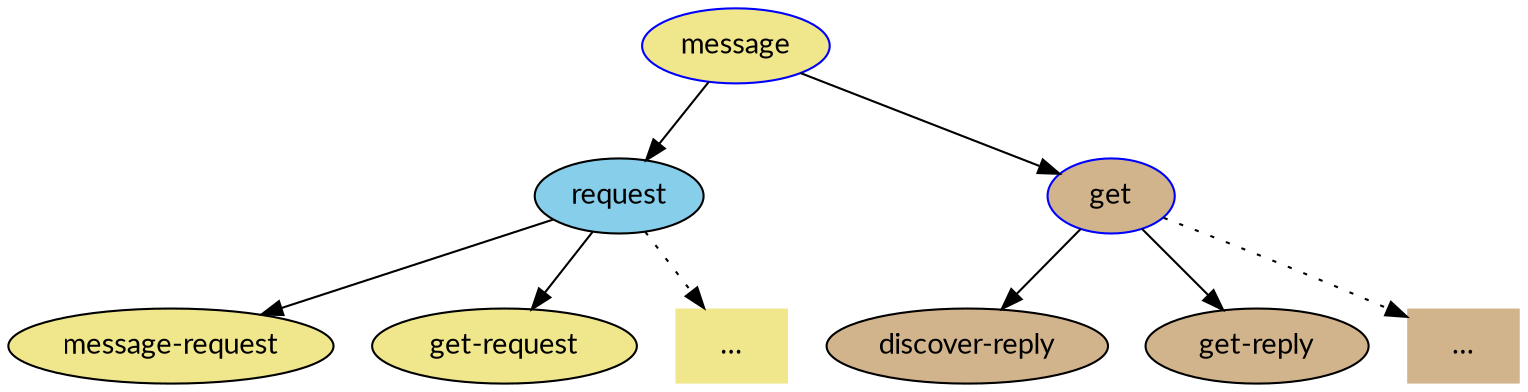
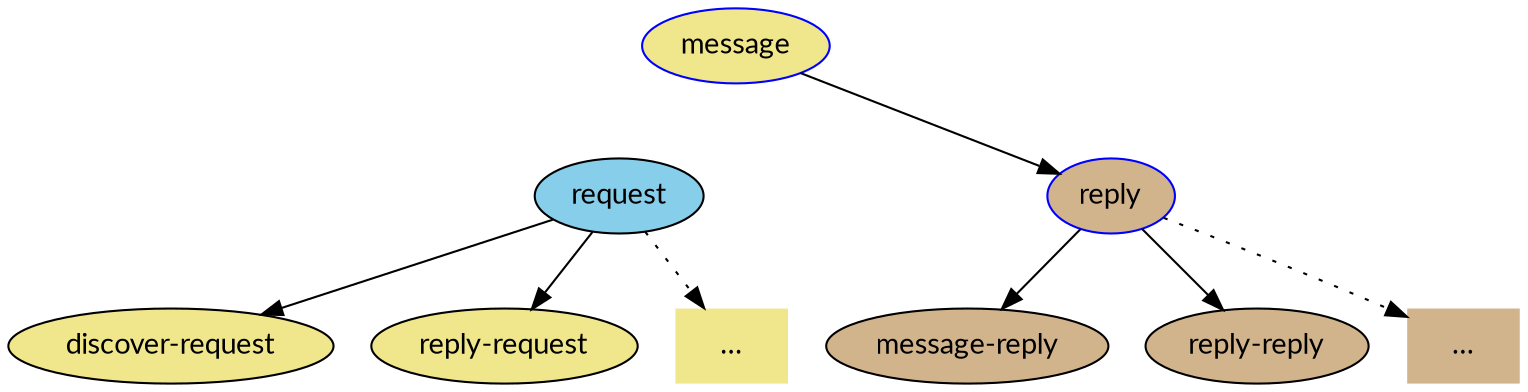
edge "message" -> "request": removed
node "get": label "get" -> "reply"
node "message-request": label "message-request" -> "discover-request"
node "get-request": label "get-request" -> "reply-request"
node "discover-reply": label "discover-reply" -> "message-reply"
node "get-reply": label "get-reply" -> "reply-reply"
